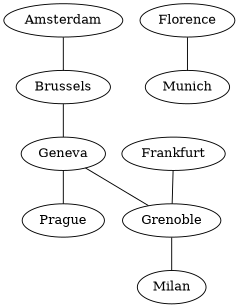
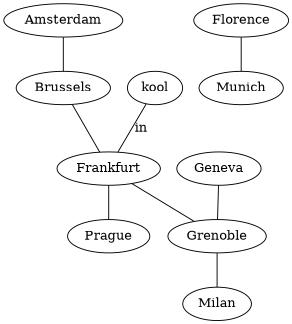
node "kool": added
edge "Brussels" -- "Geneva": now "Brussels" -- "Frankfurt"
edge "Geneva" -- "Prague": now "Frankfurt" -- "Prague"
